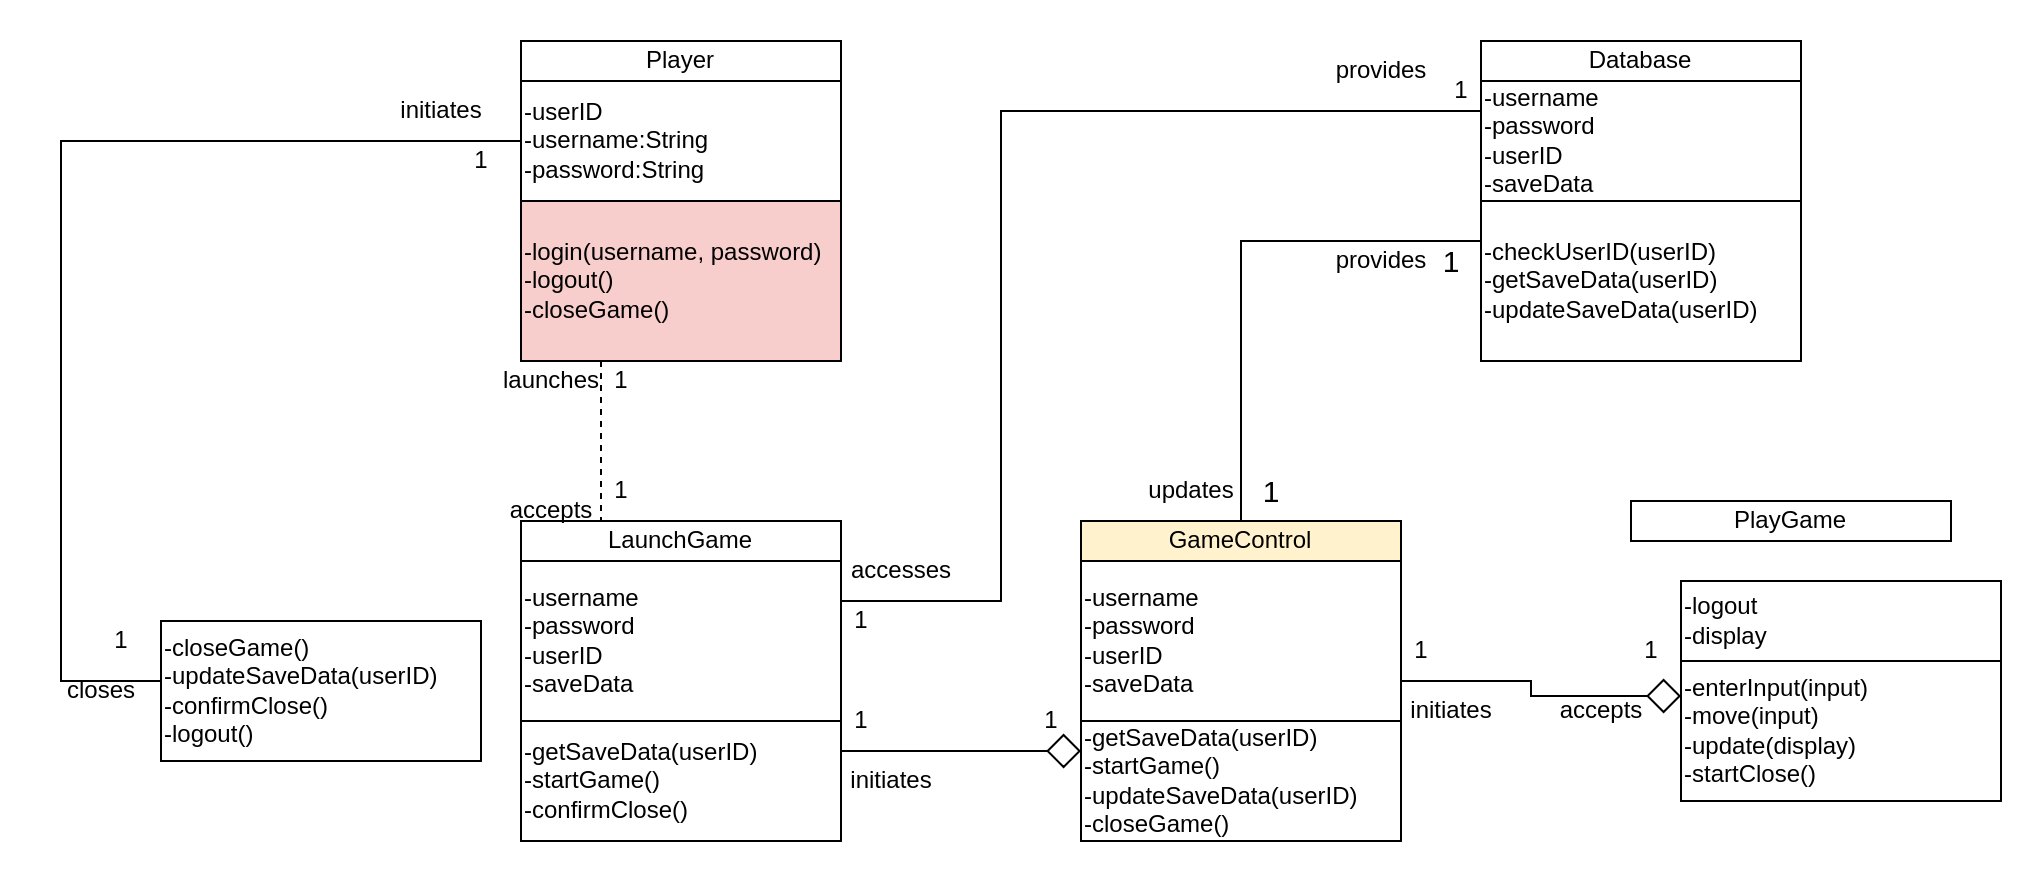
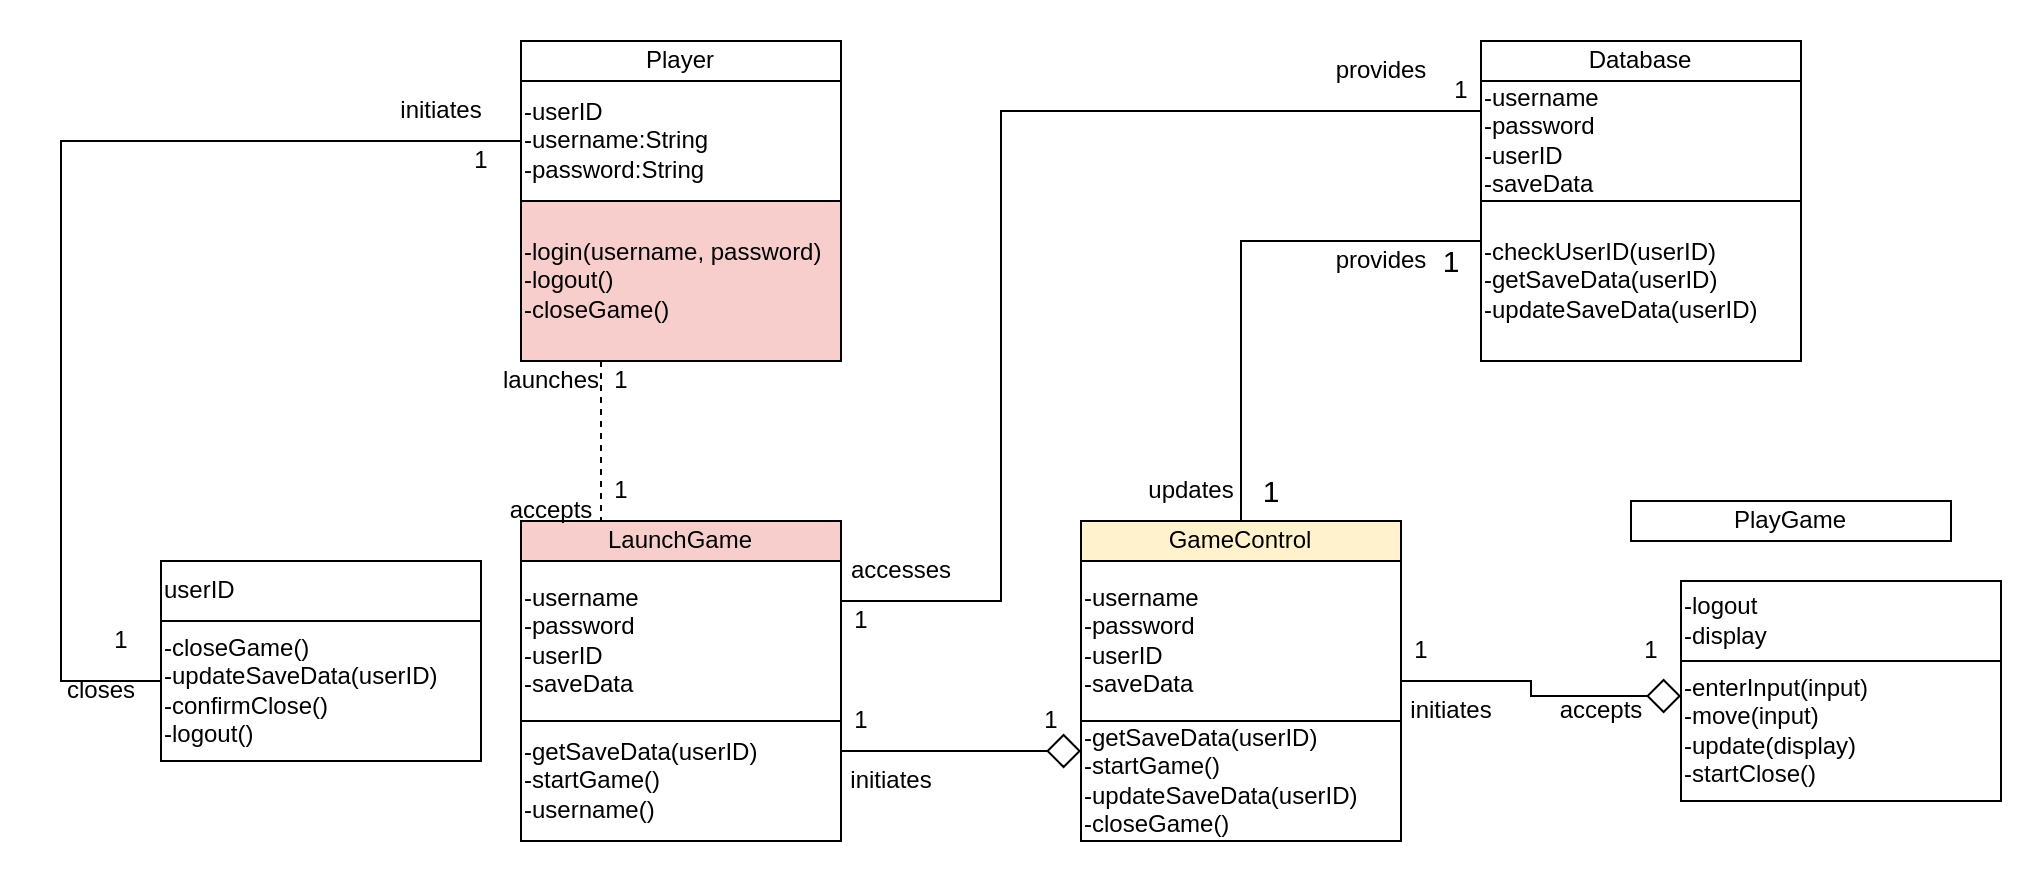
node "LaunchGame": fillcolor #ffffff -> #f8cecc
node "userID": added
node "-getSaveData(userID) -startGame() -confirmClose()": label "-getSaveData(userID) -startGame() -confirmClose()" -> "-getSaveData(userID) -startGame() -username()"
